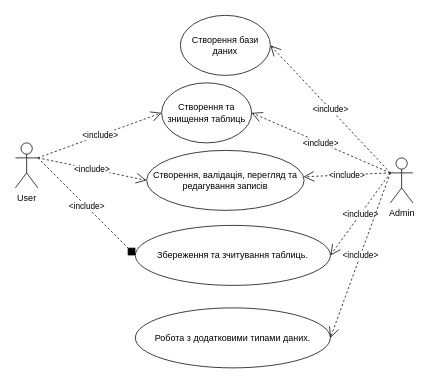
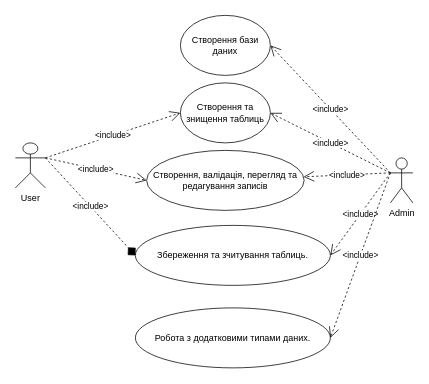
node "Створення та знищення таблиць": moved (207, 113) -> (225, 113)
node "User": size 23x45 -> 30x45
